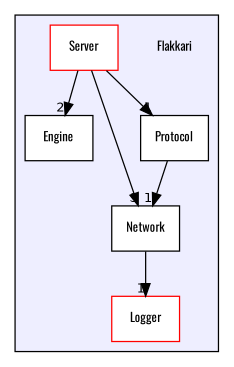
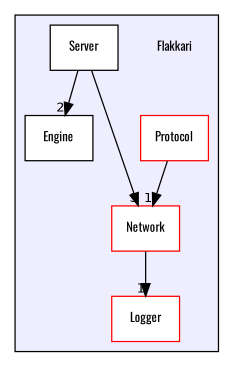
node "Server": color red -> black
edge "Server" -> "Protocol": removed
node "Protocol": color black -> red
node "Network": color black -> red
